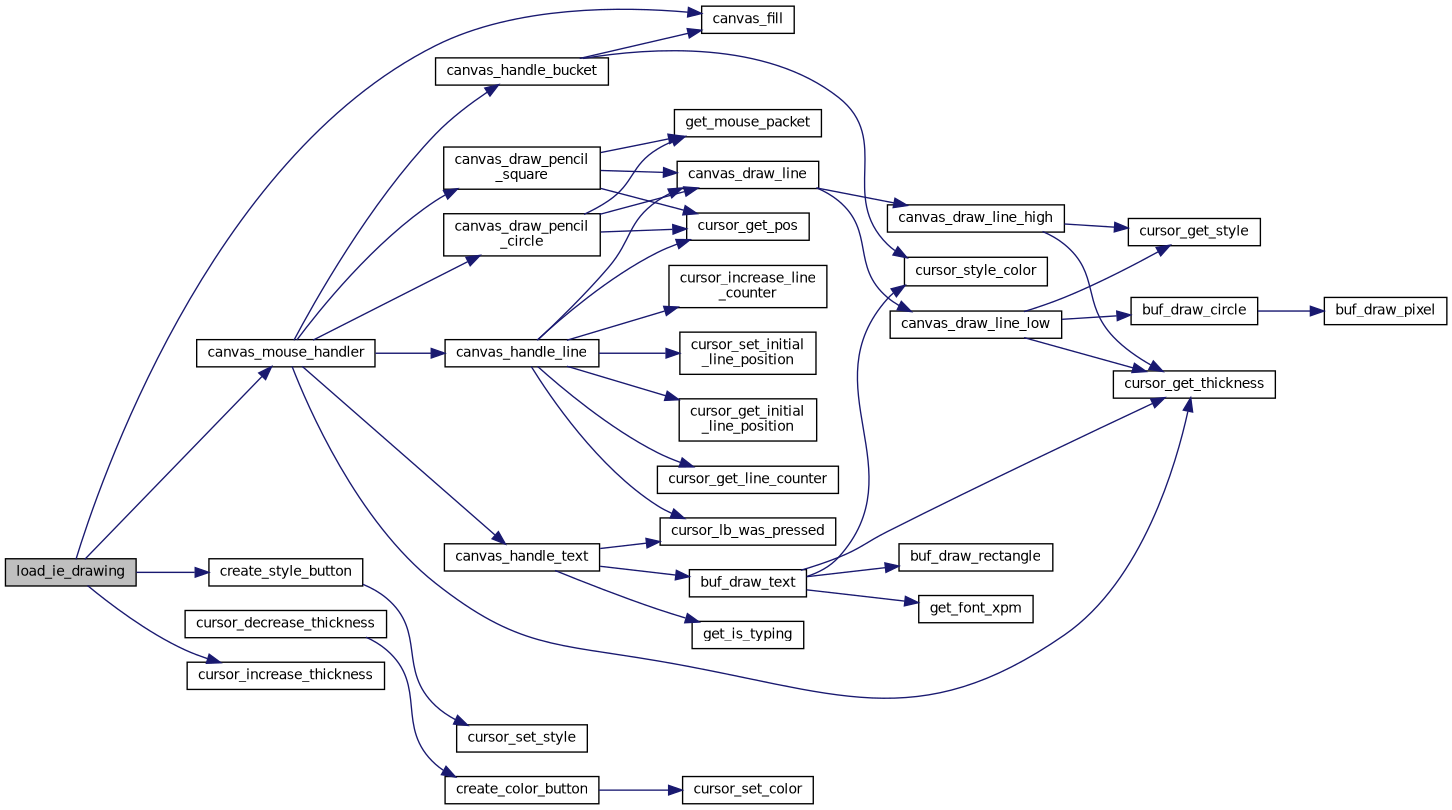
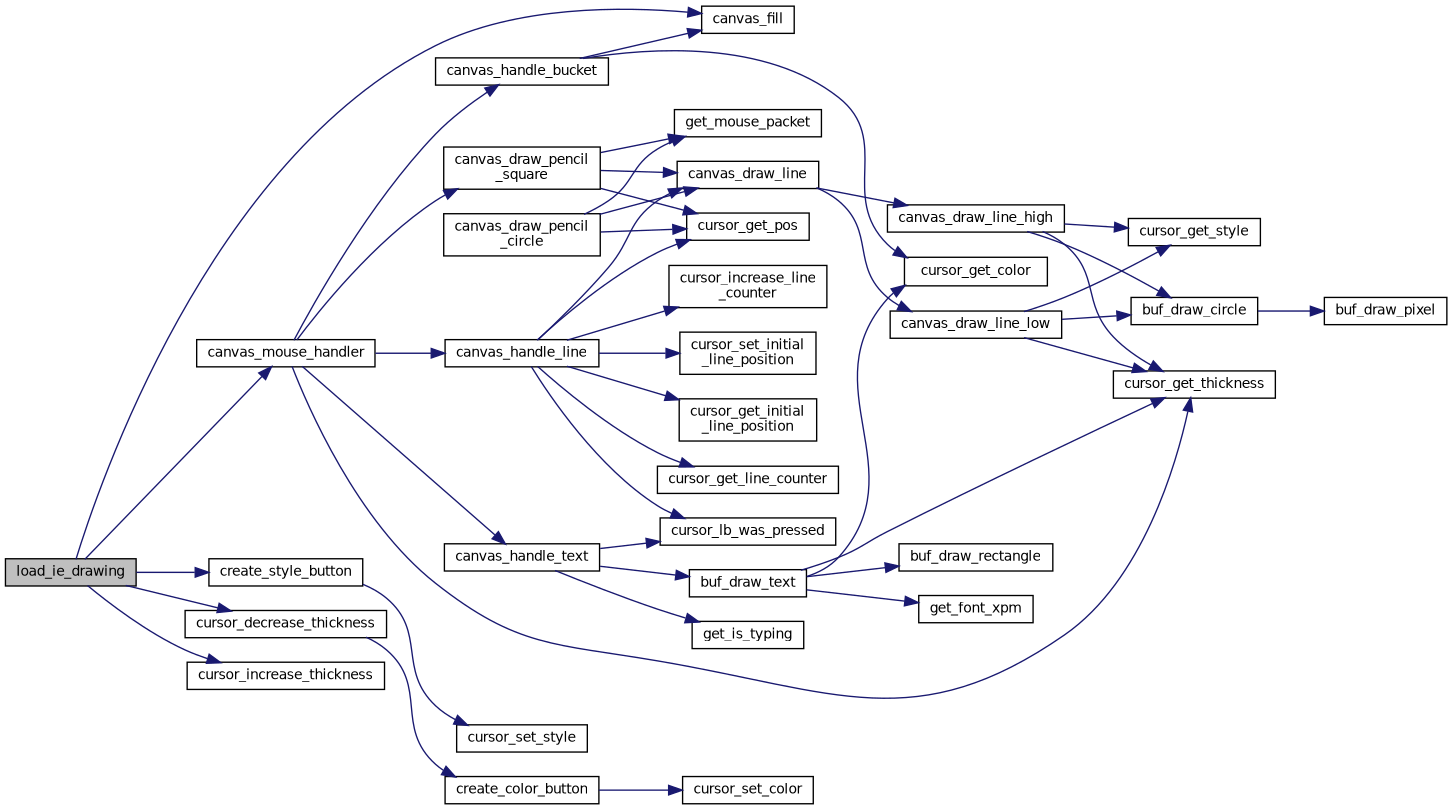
edge "canvas_draw_line_high" -> "buf_draw_circle": added
node "cursor_style_color": label "cursor_style_color" -> "cursor_get_color"
edge "canvas_mouse_handler" -> "canvas_draw_pencil _circle": removed
edge "load_ie_drawing" -> "cursor_decrease_thickness": added
